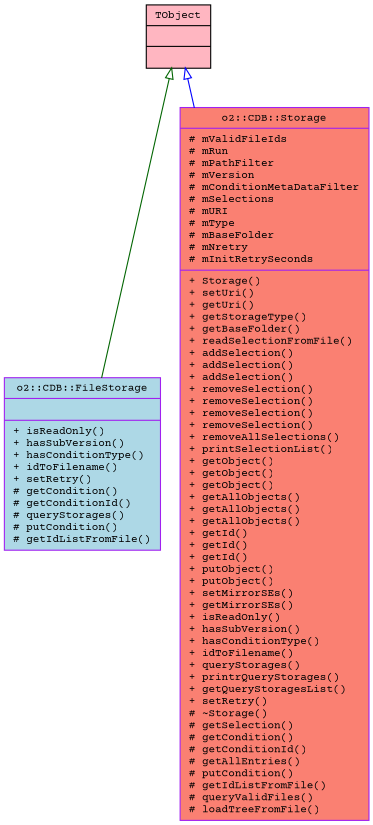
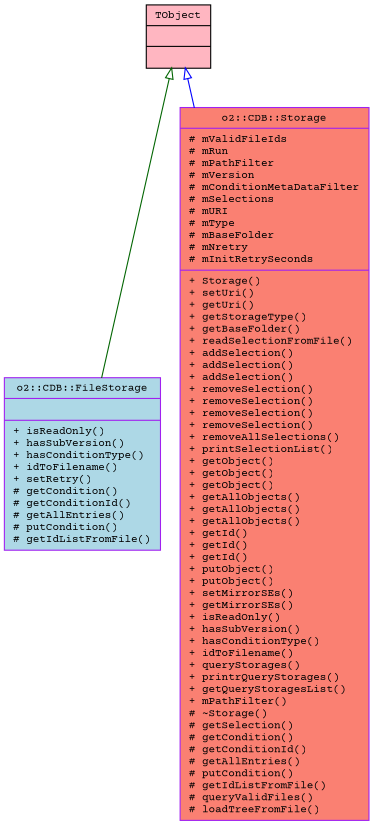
node "o2::CDB::FileStorage": text "# queryStorages()" -> "# getAllEntries()"
node "o2::CDB::Storage": text "+ setRetry()" -> "+ mPathFilter()"
